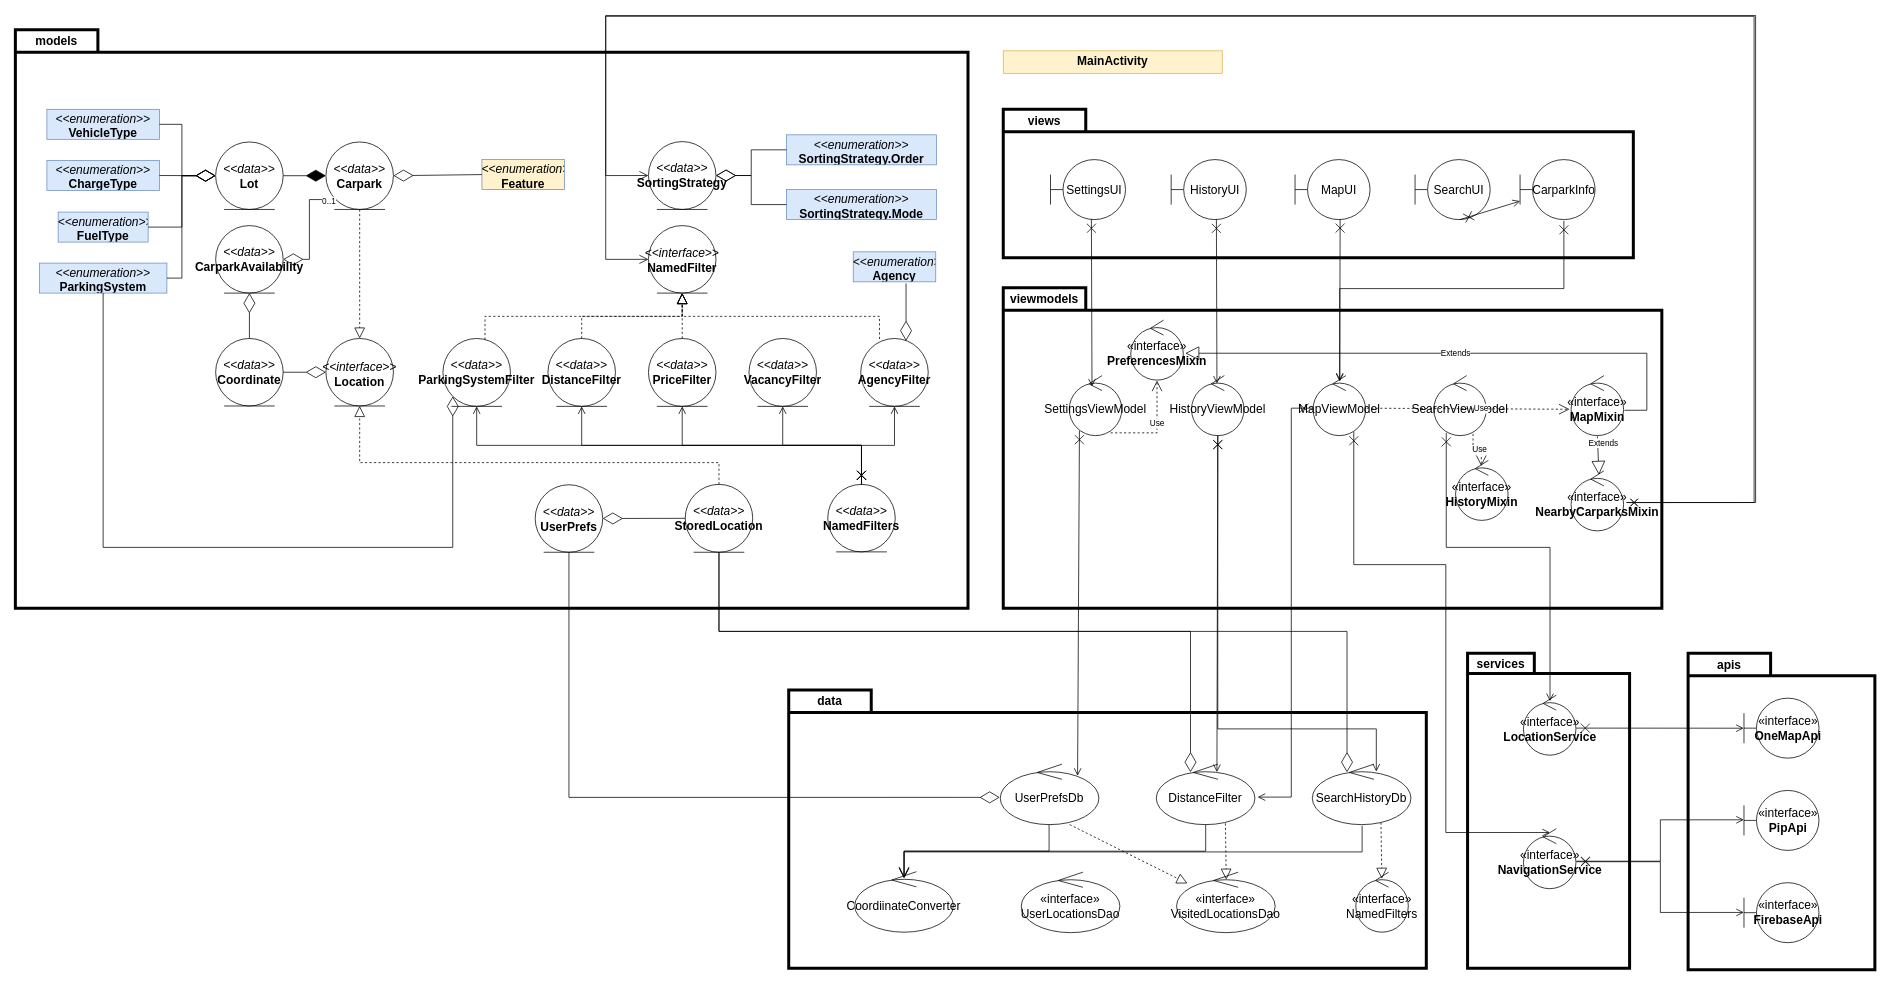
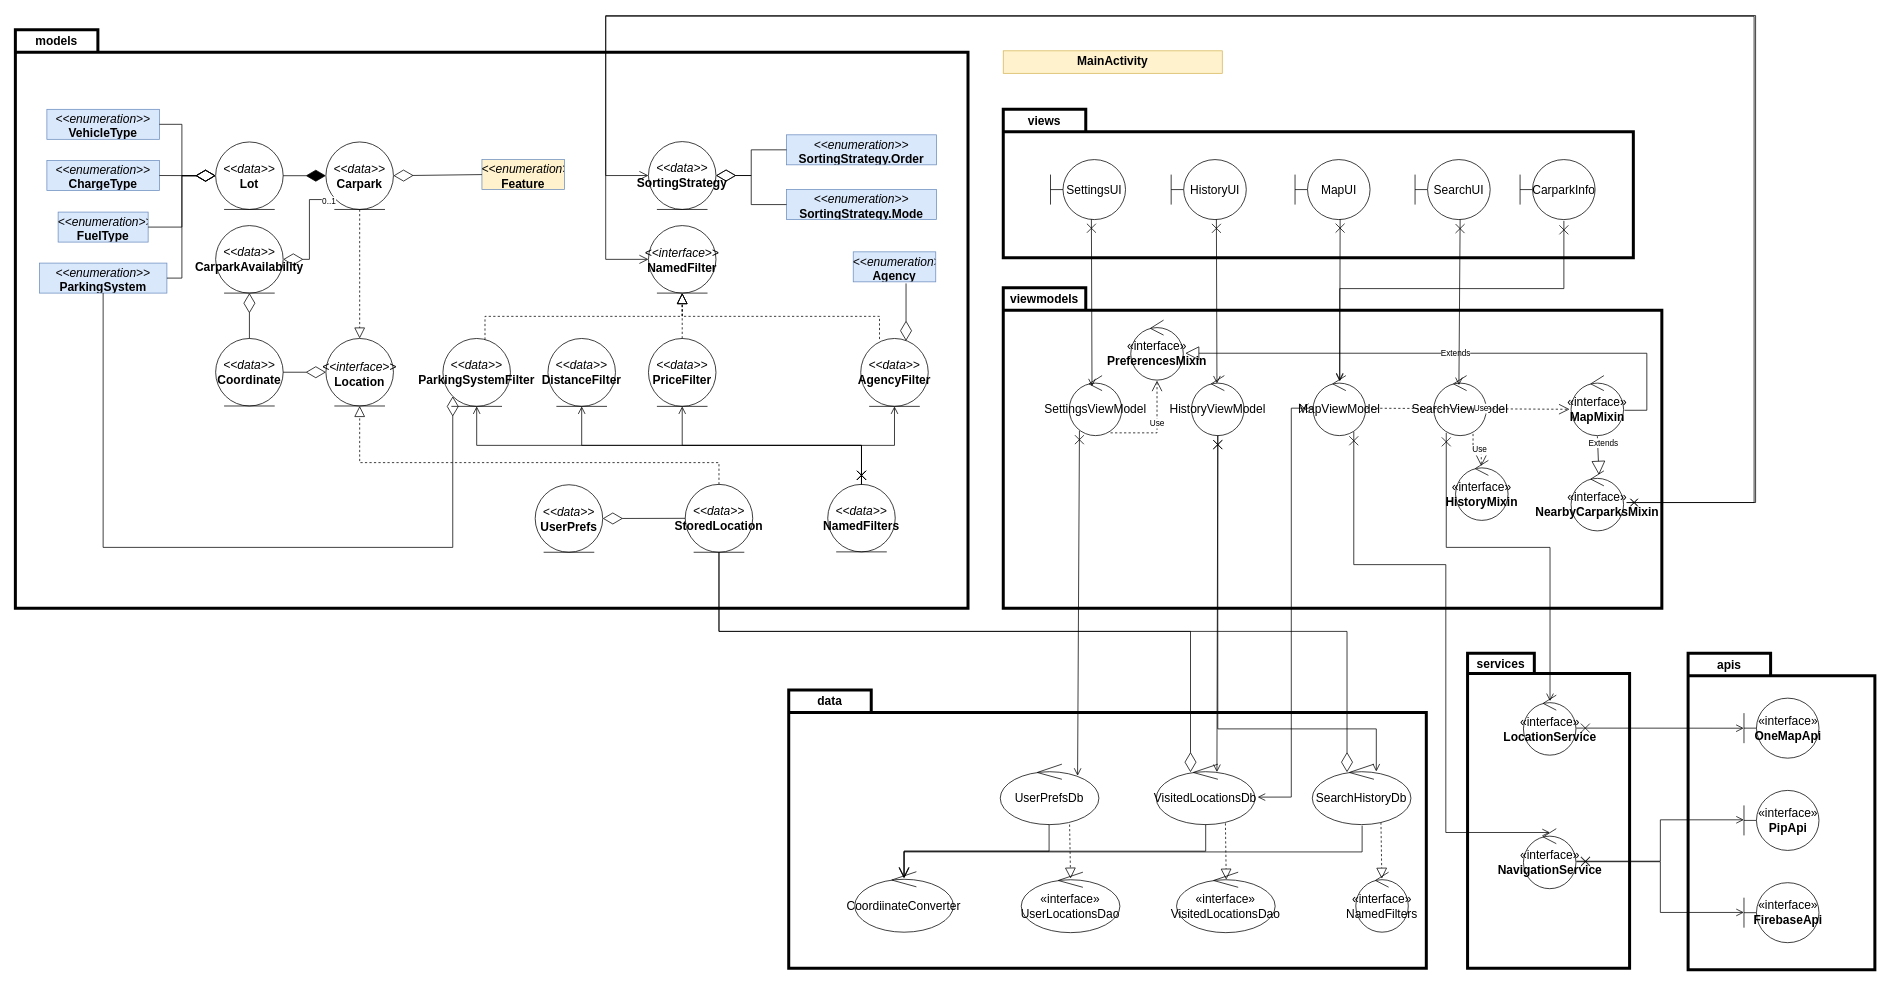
edge "SearchUI" -- "CarparkInfo": now "SearchUI" -- "SearchViewModel"
edge "<<data>> DistanceFilter" -> "<<interface>>NamedFilter": removed
node "<<data>> VacancyFilter": removed
edge "<<data>> VacancyFilter" -- "<<data>>NamedFilters": removed
edge "<<data>> UserPrefs" -> "UserPrefsDb": removed
node "DistanceFilter": label "DistanceFilter" -> "VisitedLocationsDb"
edge "UserPrefsDb" -> "«interface»VisitedLocationsDao": now "UserPrefsDb" -> "«interface»UserLocationsDao"
